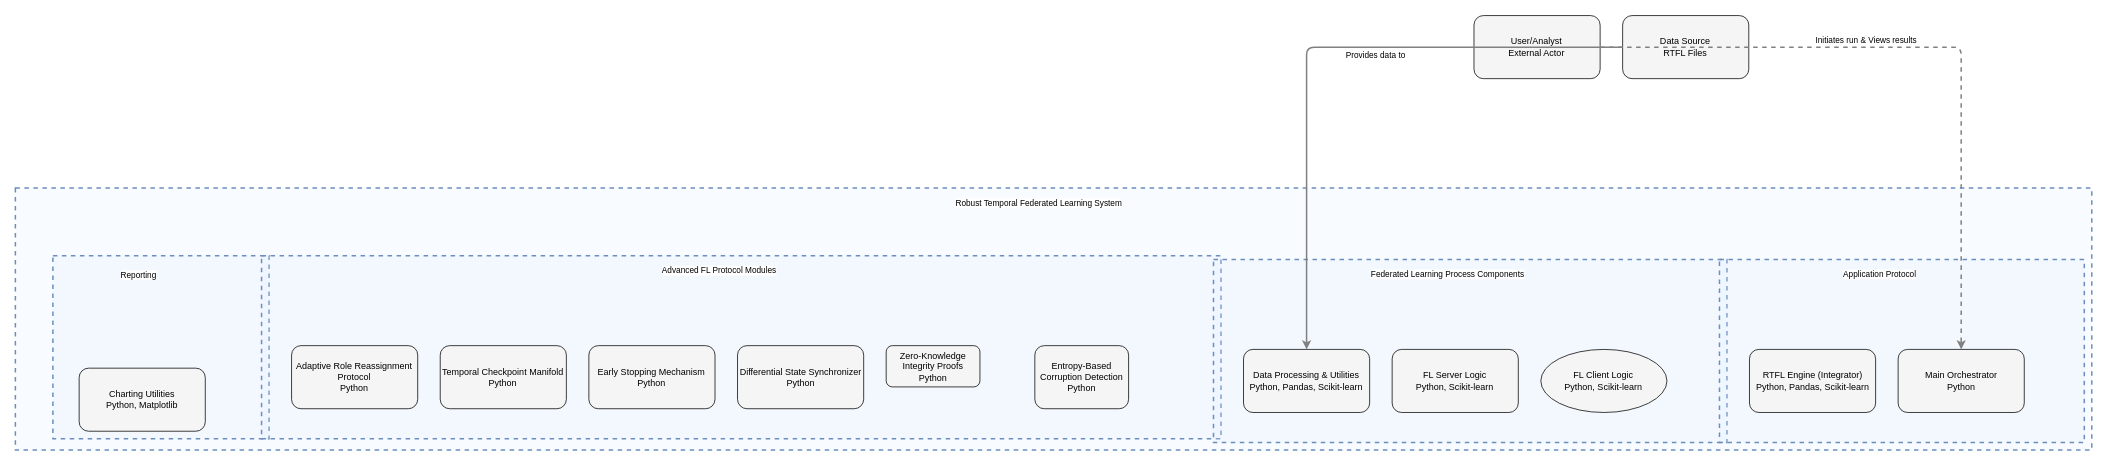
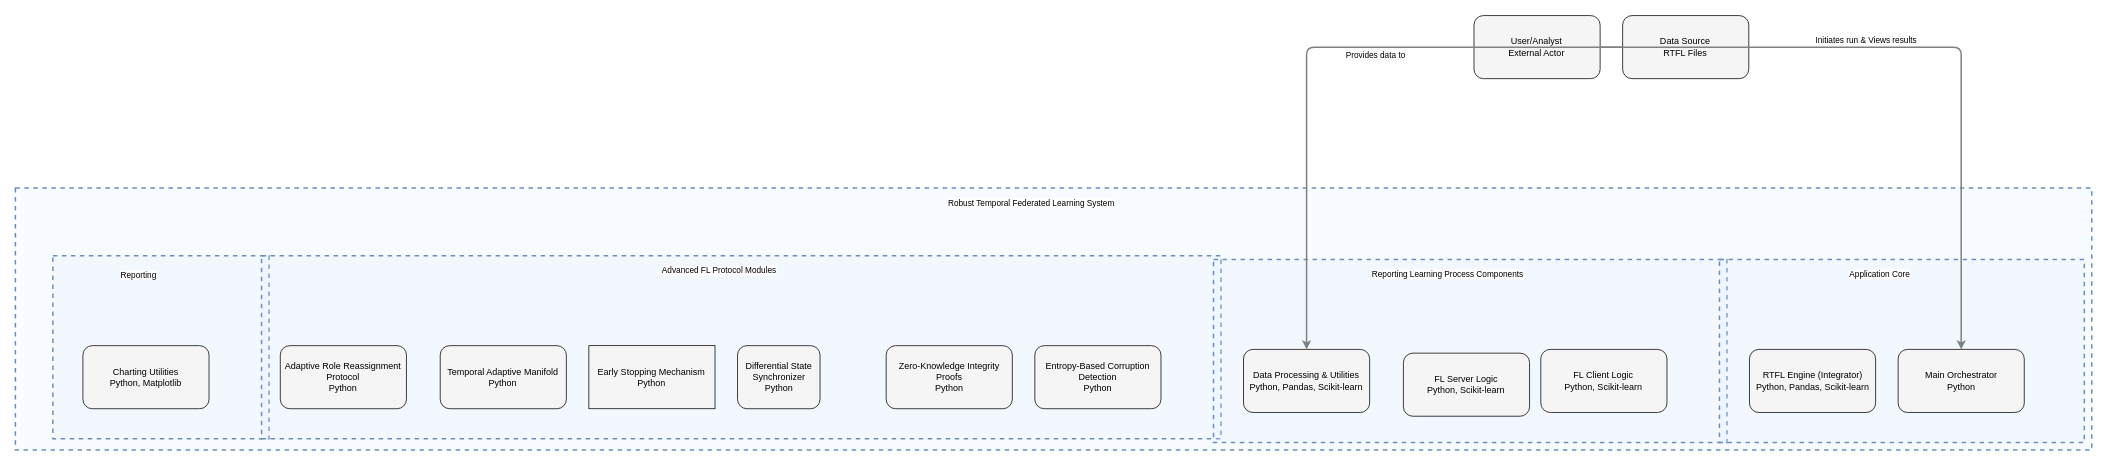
edge "User/Analyst External Actor" -> "Main Orchestrator Python": style dashed -> solid
node "Robust Temporal Federated Learning System": moved (1038, 203) -> (1031, 203)
node "Federated Learning Process Components": label "Federated Learning Process Components" -> "Reporting Learning Process Components"
node "Application Protocol": label "Application Protocol" -> "Application Core"
node "Zero-Knowledge Integrity Proofs Python": size 94x41 -> 126x63
node "Adaptive Role Reassignment Protocol Python": moved (355, 377) -> (343, 377)
node "Temporal Checkpoint Manifold Python": label "Temporal Checkpoint Manifold Python" -> "Temporal Adaptive Manifold Python"
node "Early Stopping Mechanism Python": shape rounded rectangle -> rectangle
node "Differential State Synchronizer Python": size 126x63 -> 83x63
node "Entropy-Based Corruption Detection Python": size 94x63 -> 126x63
node "FL Server Logic Python, Scikit-learn": moved (1455, 381) -> (1466, 384)
node "FL Client Logic Python, Scikit-learn": shape ellipse -> rounded rectangle
node "Charting Utilities Python, Matplotlib": moved (142, 399) -> (146, 377)
